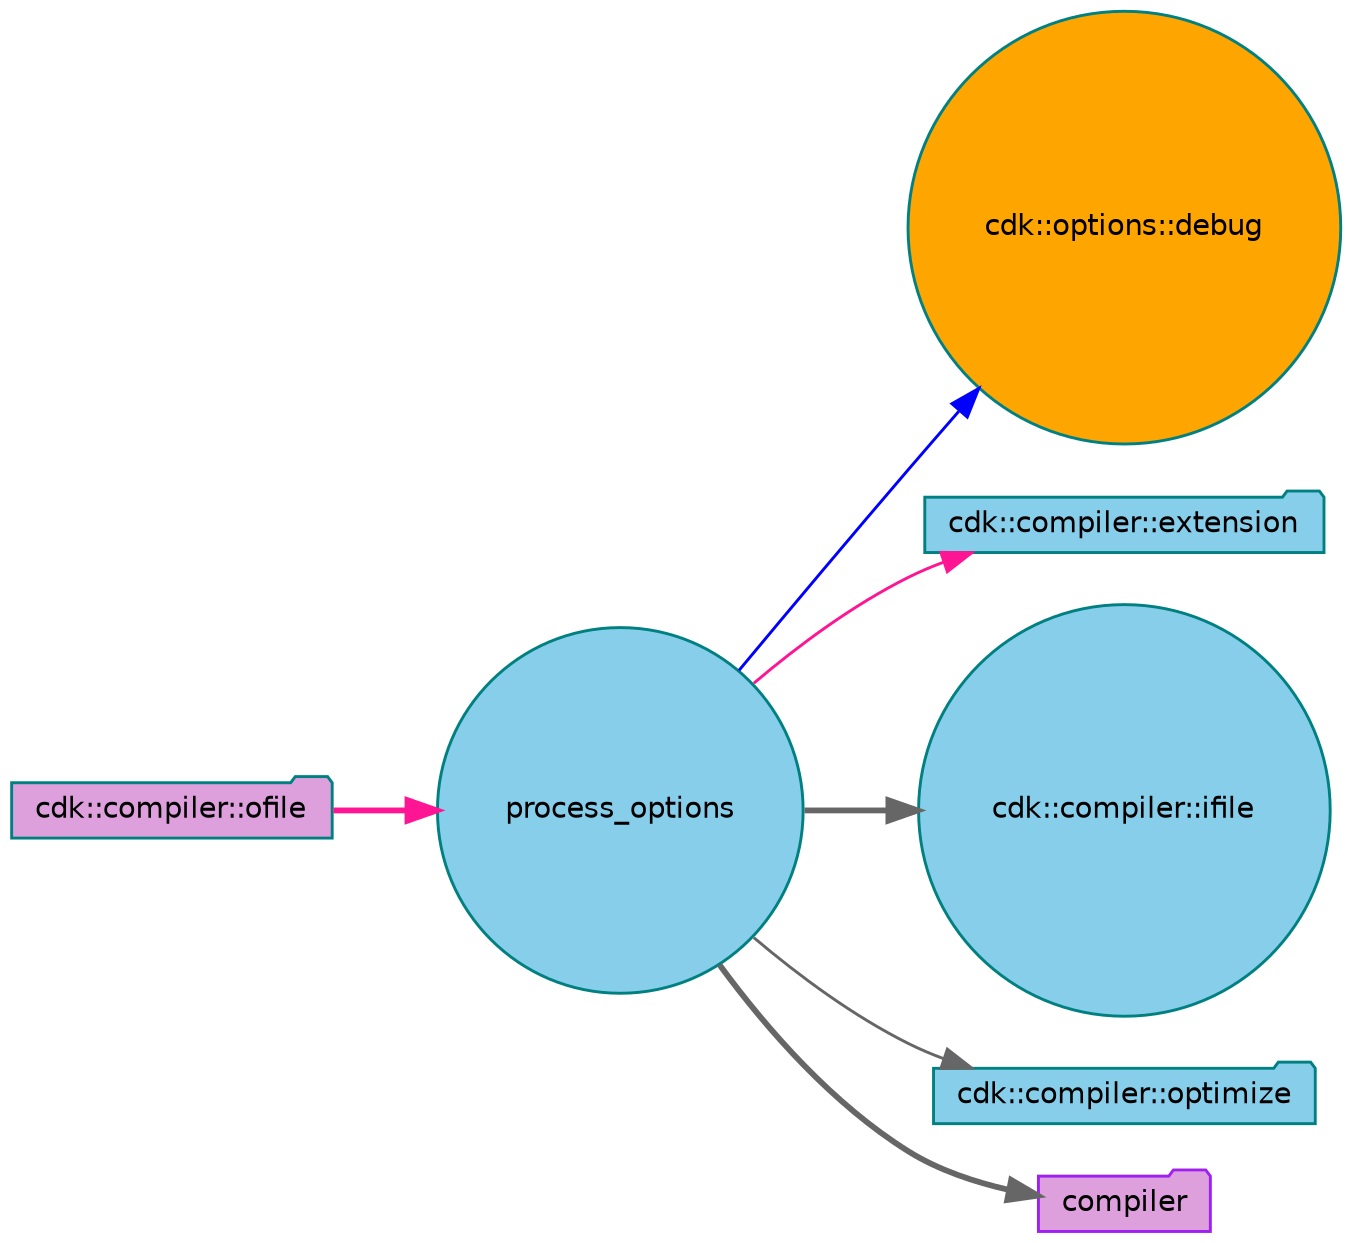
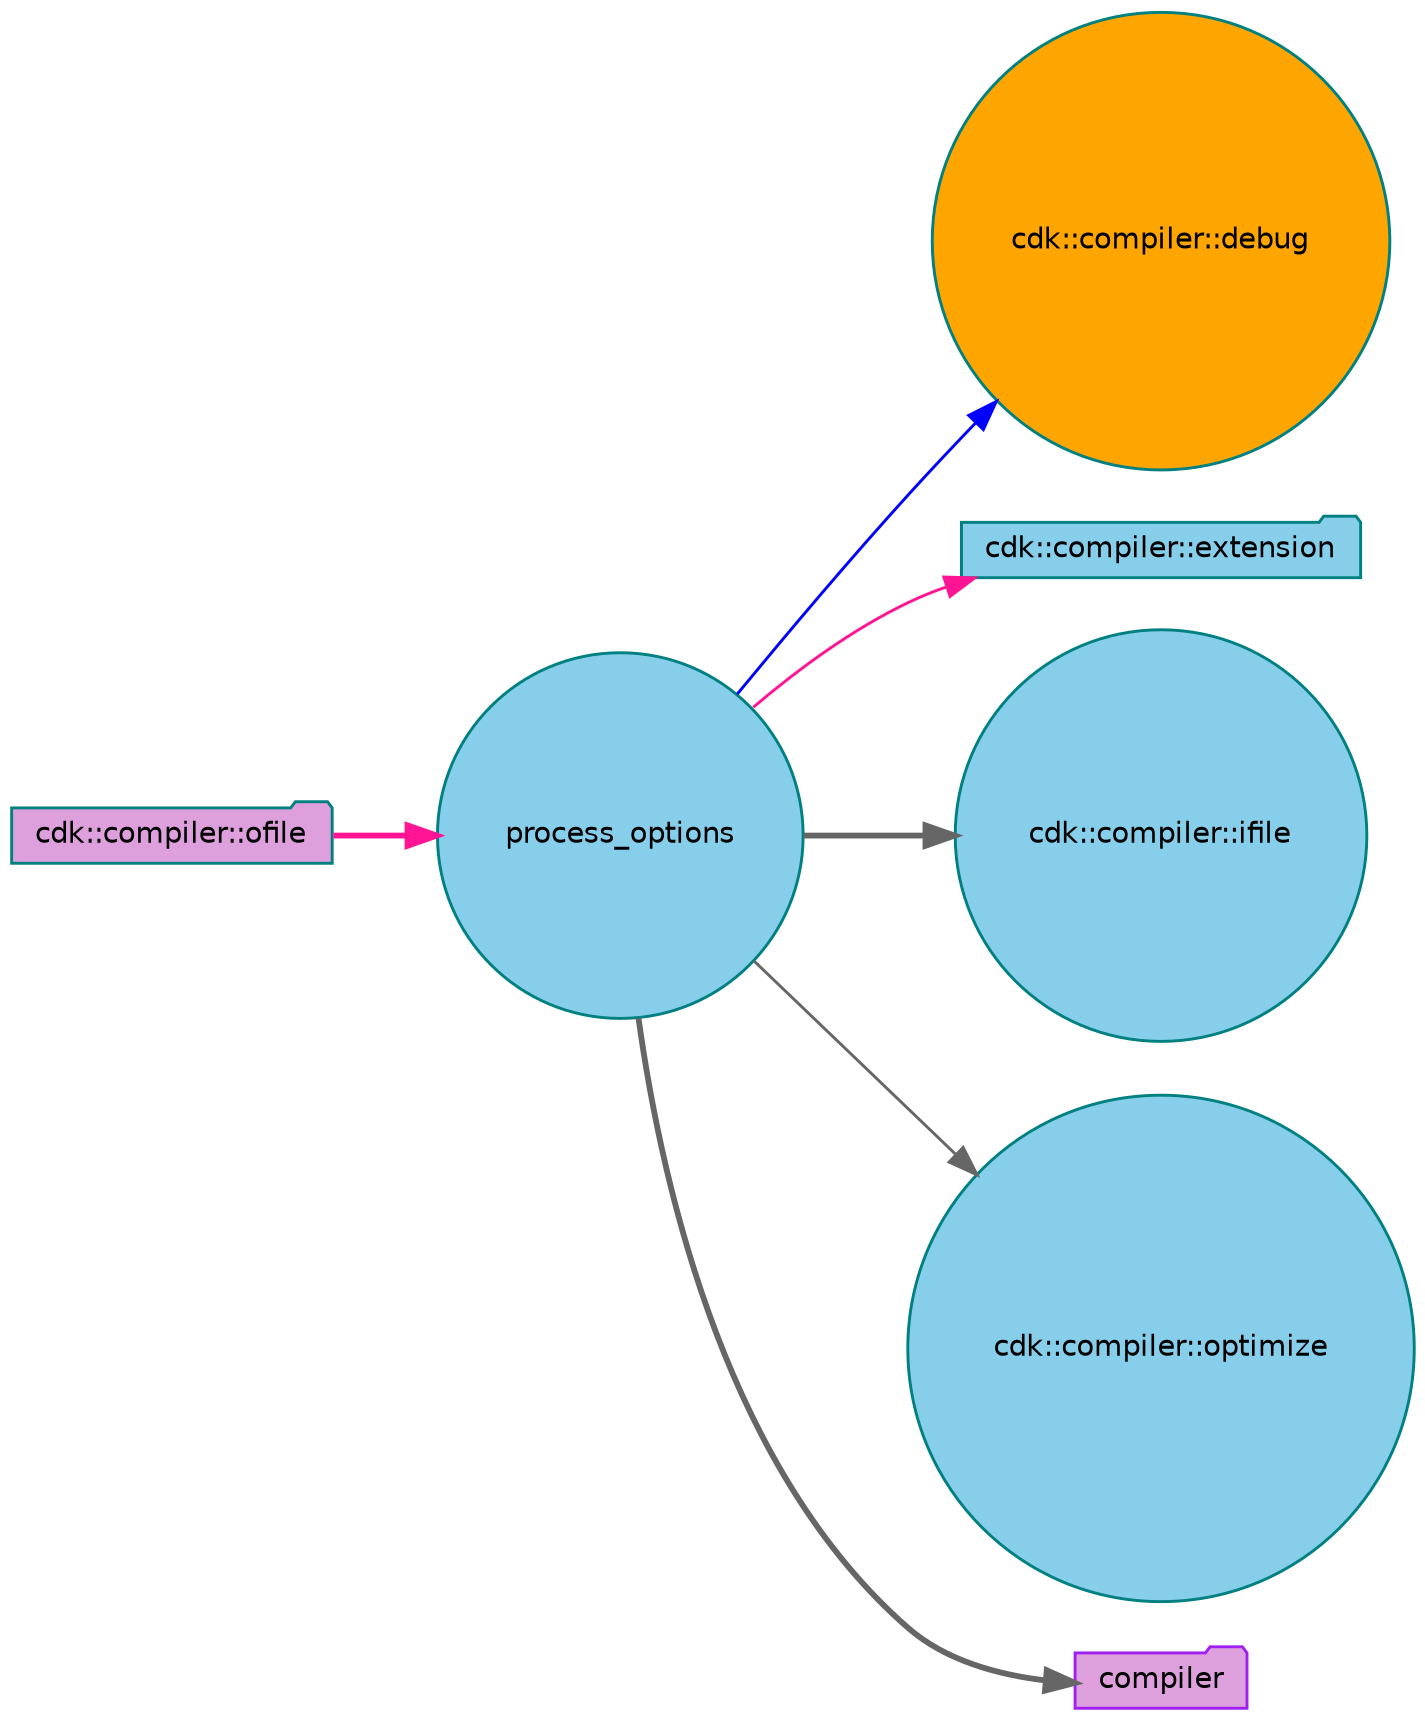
node "cdk::options::debug": label "cdk::options::debug" -> "cdk::compiler::debug"
node "cdk::compiler::optimize": shape folder -> circle
